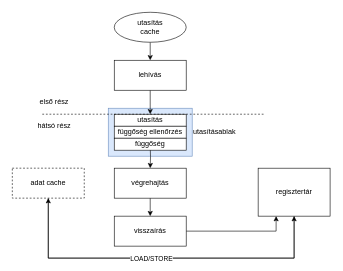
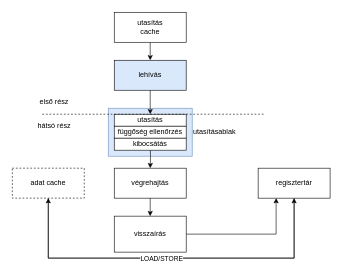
node "utasítás cache": shape ellipse -> rectangle
node "lehívás": fillcolor #ffffff -> #dae8fc
node "függőség": label "függőség" -> "kibocsátás"
node "regisztertár": size 72x48 -> 72x30
node "visszaírás": size 72x30 -> 72x36
